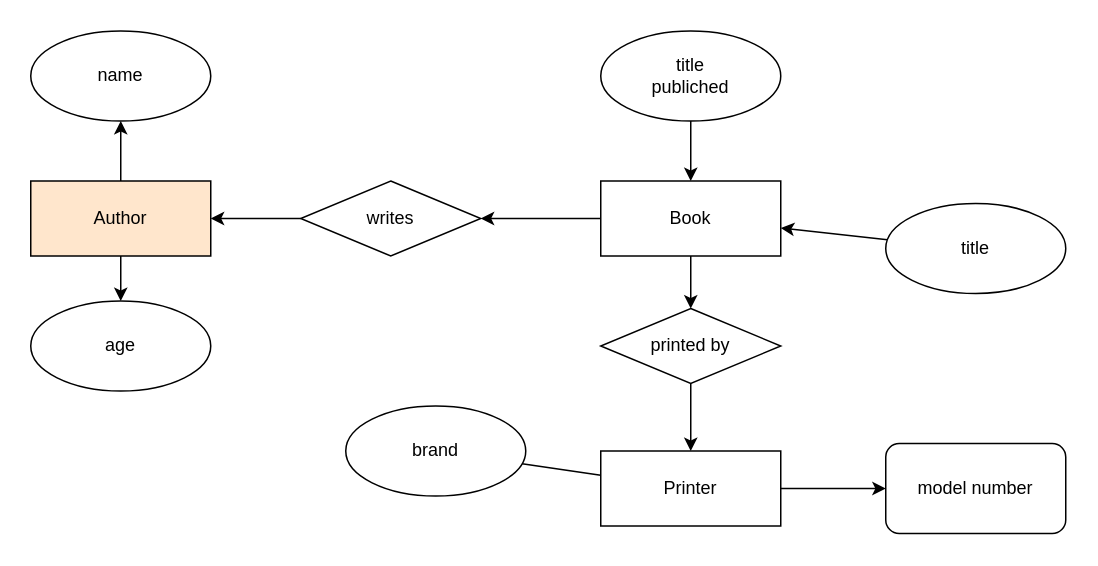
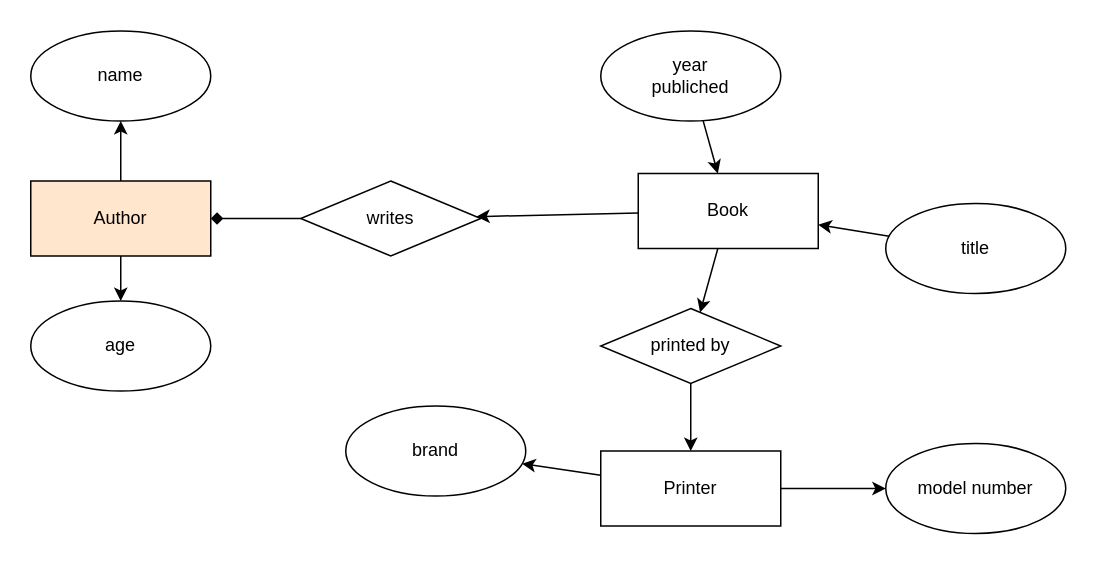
node "title publiched": label "title publiched" -> "year publiched"
edge "writes" -> "Author": arrowhead classic -> diamond
node "Book": moved (691, 218) -> (728, 211)
edge "brand" -- "Printer": arrowhead none -> classic
node "model number": shape rounded rectangle -> ellipse
